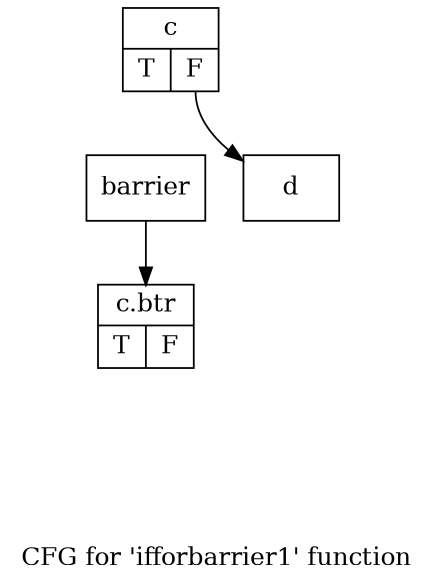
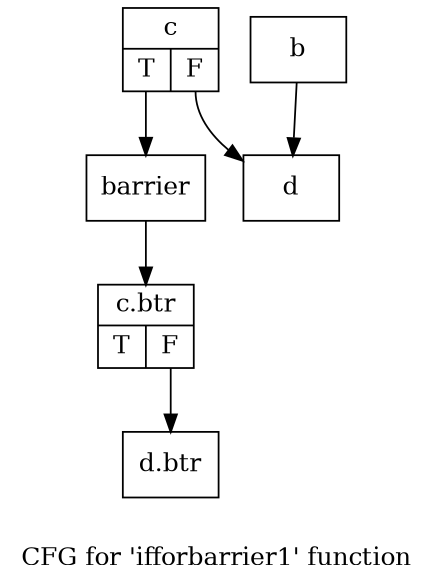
node "b": added
edge "c" -> "barrier": added
node "d.btr": added
